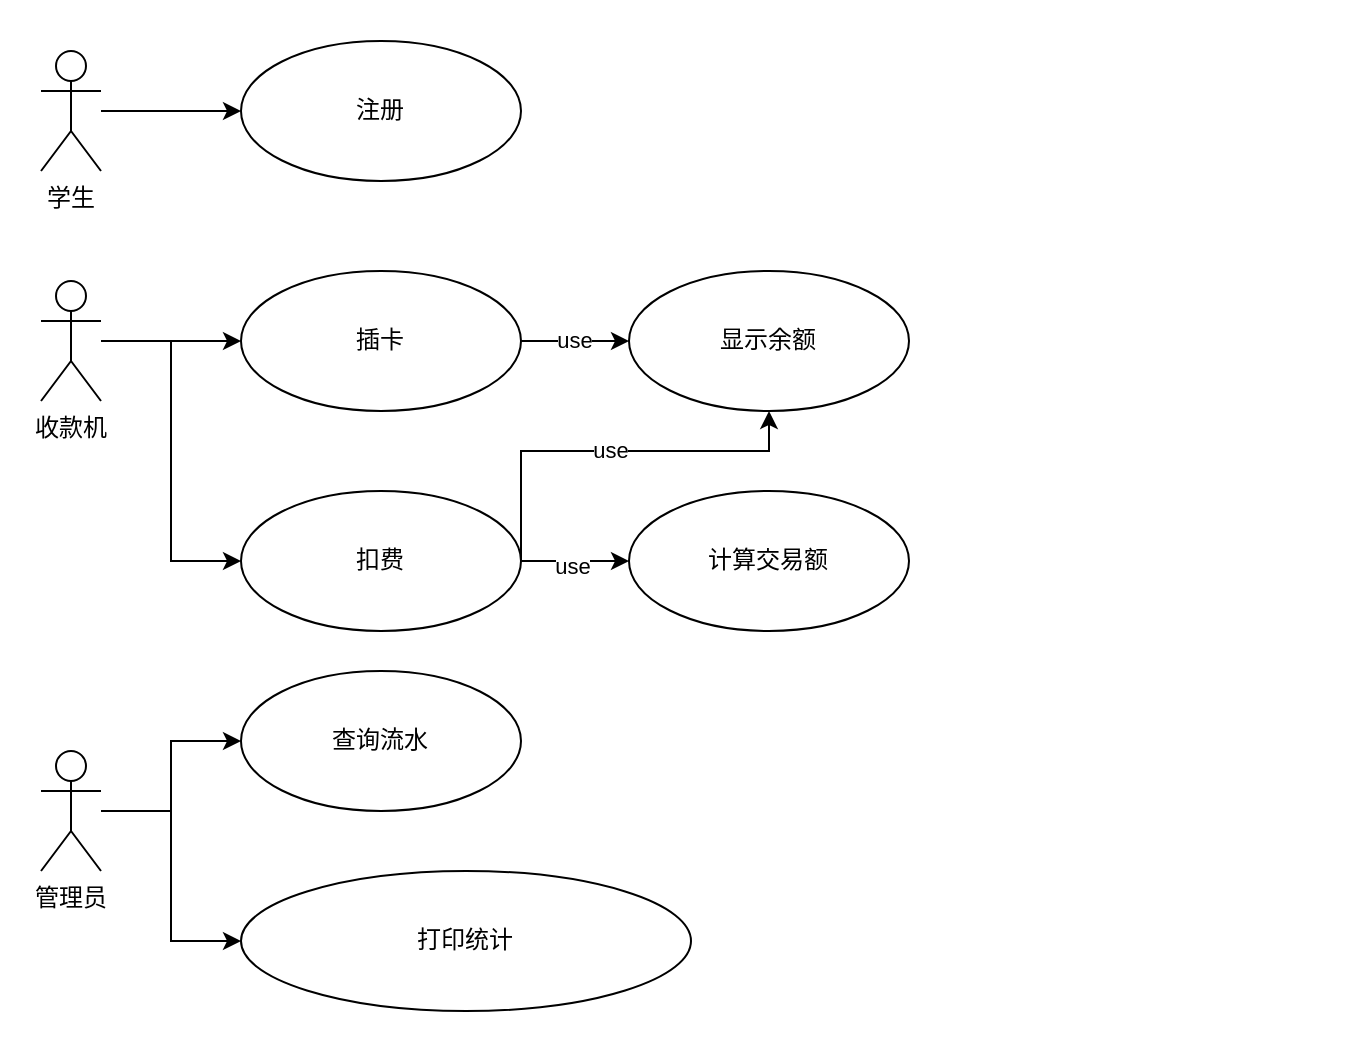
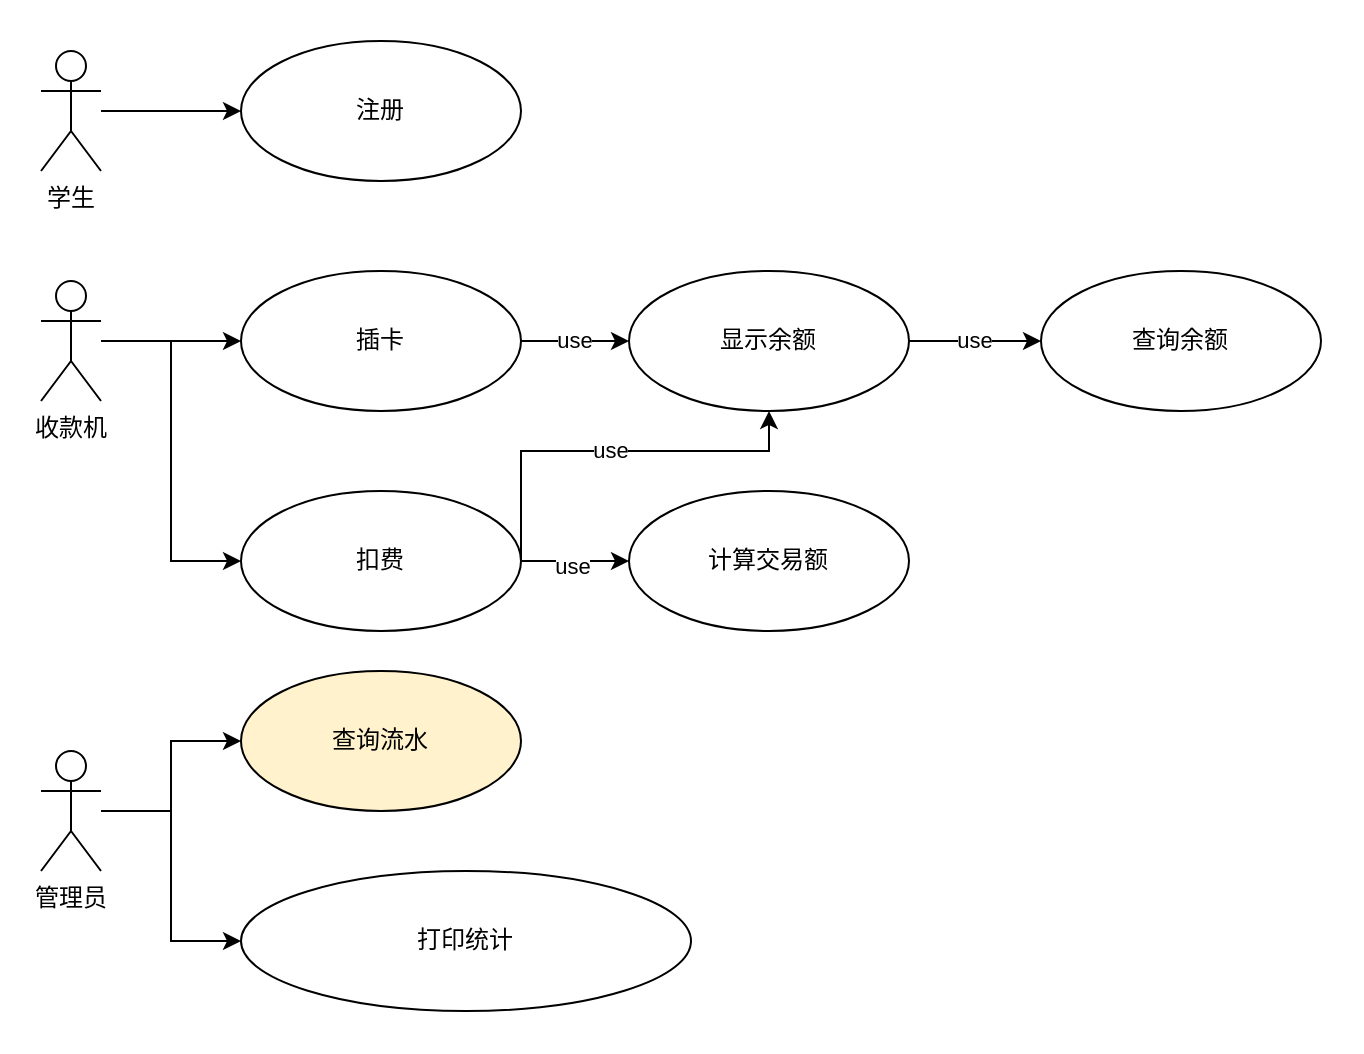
edge "显示余额" -> "查询余额": added, label "use"
node "查询余额": added
node "查询流水": fillcolor #ffffff -> #fff2cc
